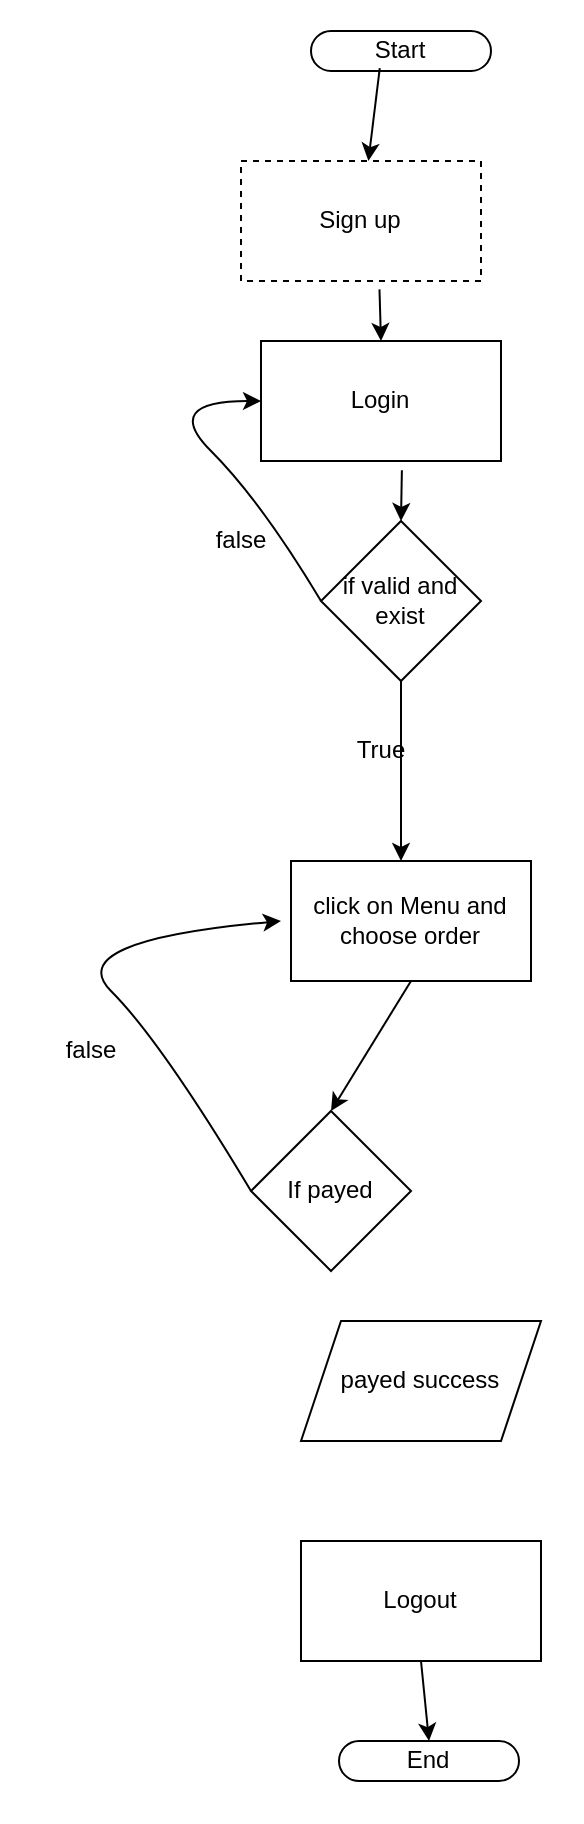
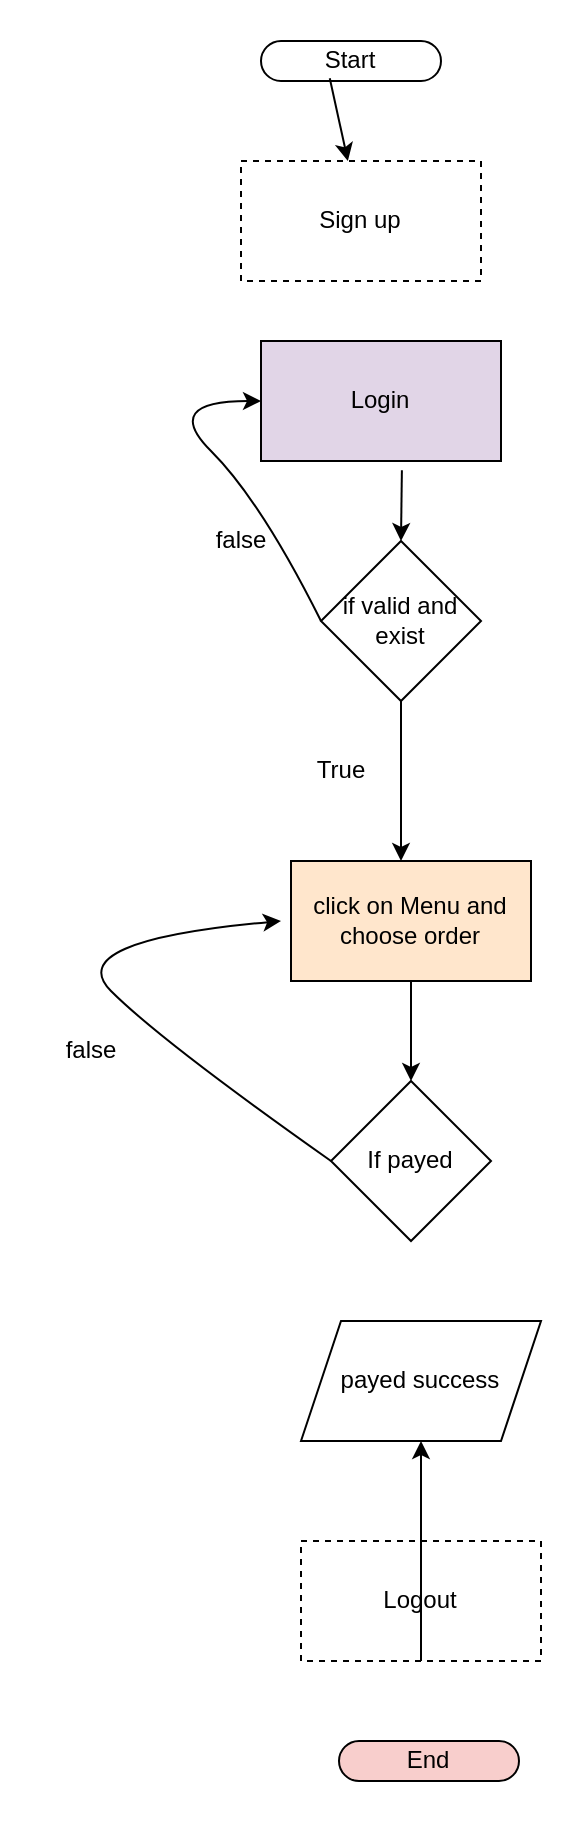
node "Start": moved (401, 51) -> (351, 61)
edge "Sign up" -> "Login": removed
node "Login": fillcolor #ffffff -> #e1d5e7
node "if valid and exist": moved (401, 601) -> (401, 621)
node "True": moved (381, 751) -> (341, 771)
node "click on Menu and choose order": fillcolor #ffffff -> #ffe6cc
node "If payed": moved (331, 1191) -> (411, 1161)
node "Logout": style solid -> dashed
edge "Logout" -> "End": now "Logout" -> "payed success"
node "End": fillcolor #ffffff -> #f8cecc
